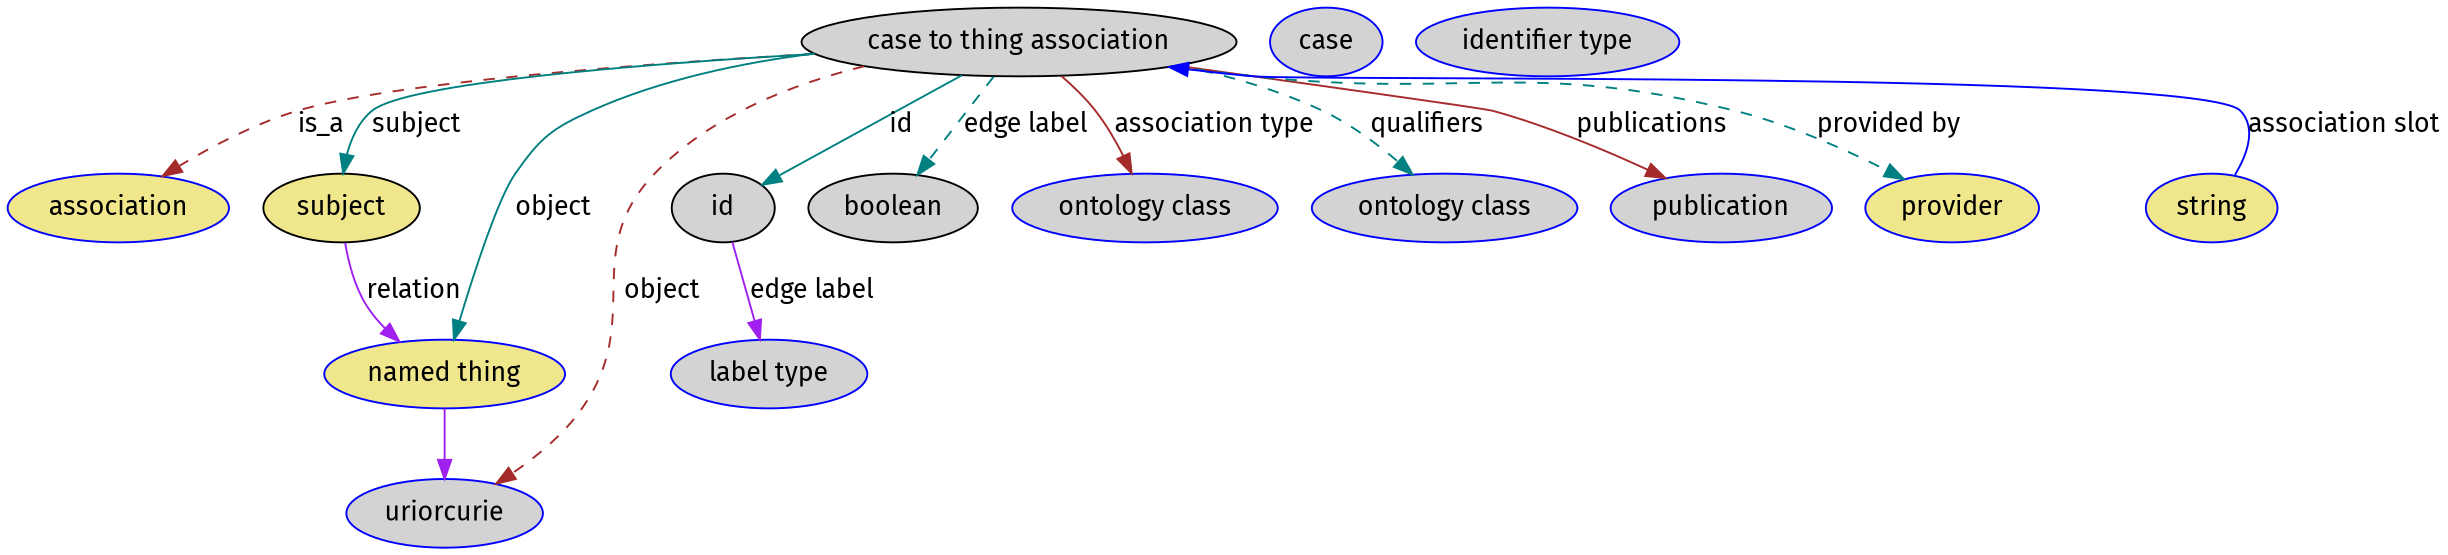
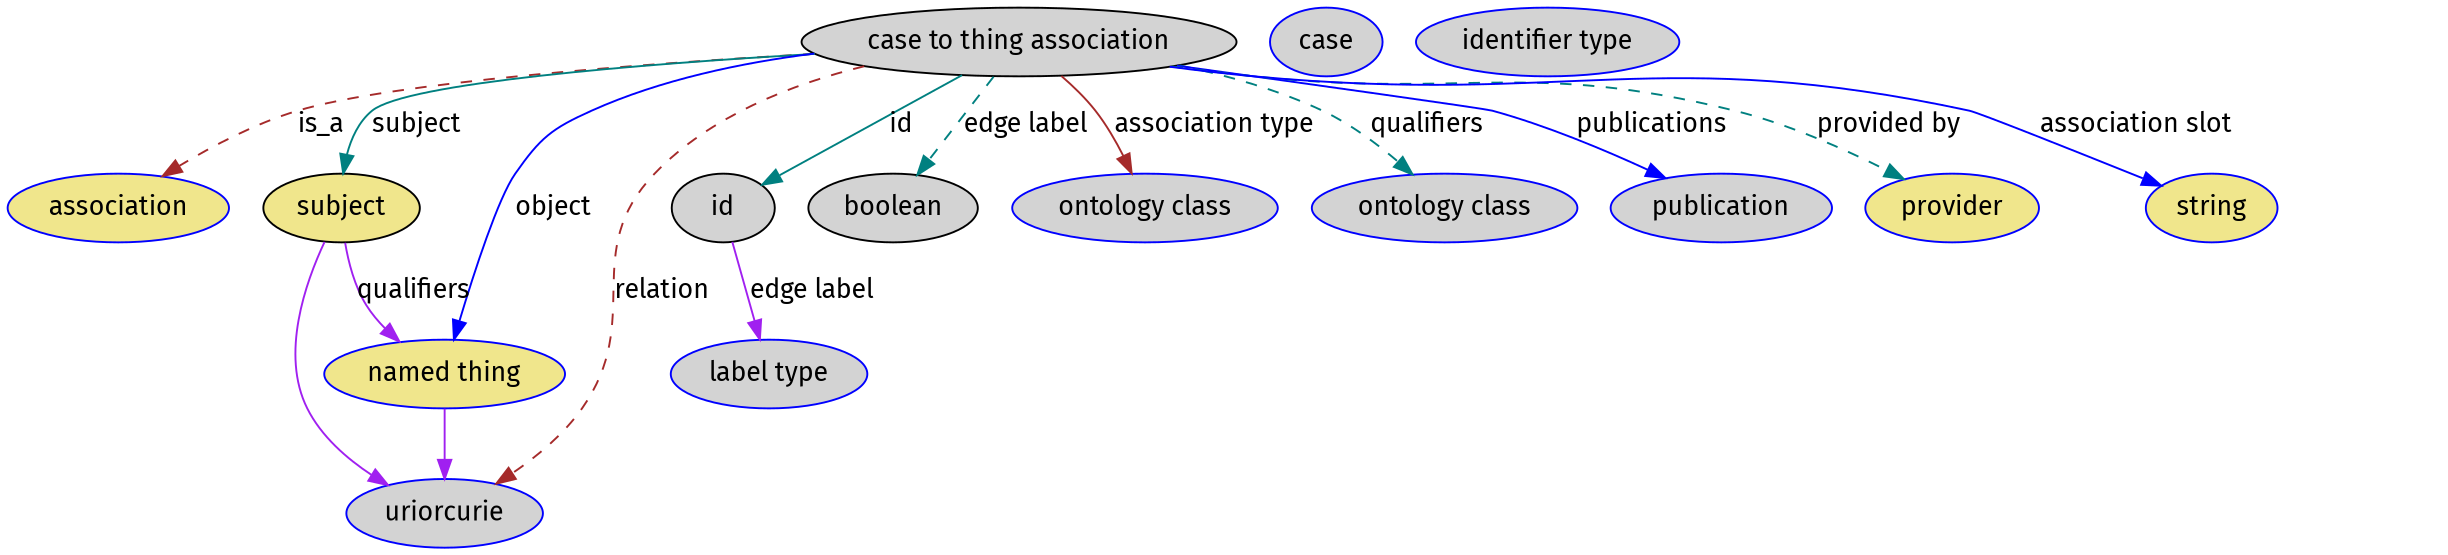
edge "string" -> "case to thing association": reversed
edge "case to thing association" -> "publication": color brown -> blue
edge "case to thing association" -> "named thing": color teal -> blue
edge "subject" -> "named thing": label "relation" -> "qualifiers"
edge "case to thing association" -> "uriorcurie": label "object" -> "relation"
edge "subject" -> "uriorcurie": added
